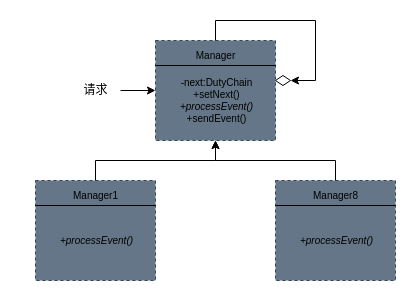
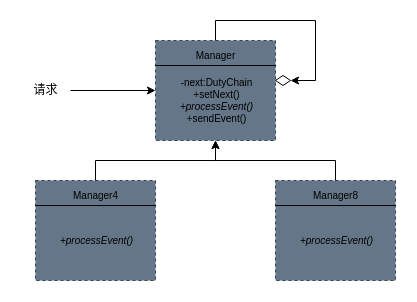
node "请求": moved (96, 91) -> (46, 91)
node "Manager1": label "Manager1" -> "Manager4"
